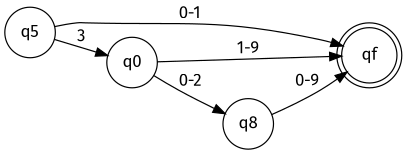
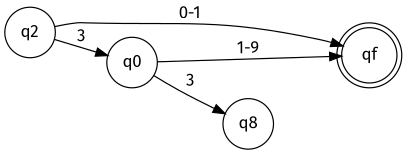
node "q5": label "q5" -> "q2"
edge "q0" -> "q8": label "0-2" -> "3"
edge "q8" -> "qf": removed, label "0-9"
